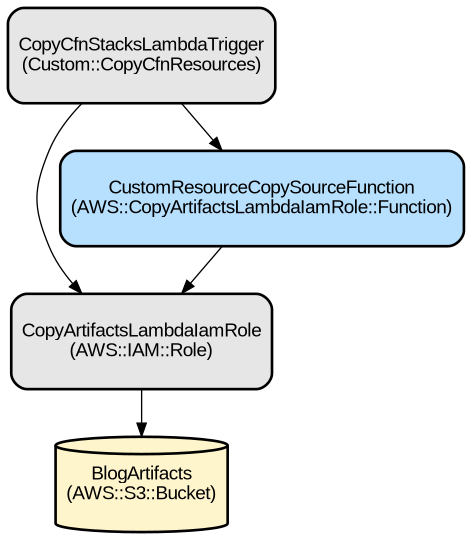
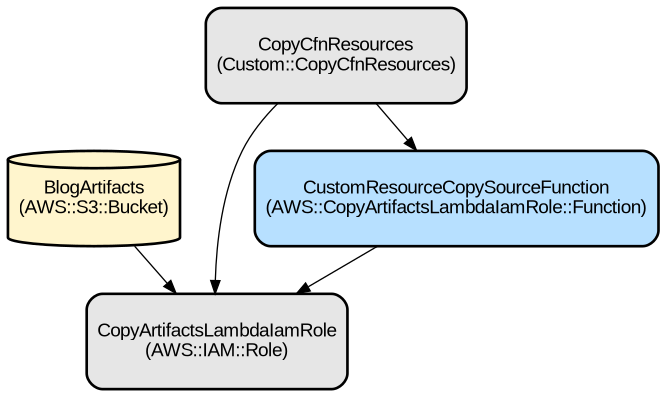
node "CopyCfnStacksLambdaTrigger (Custom::CopyCfnResources)": label "CopyCfnStacksLambdaTrigger (Custom::CopyCfnResources)" -> "CopyCfnResources (Custom::CopyCfnResources)"
edge "CopyArtifactsLambdaIamRole (AWS::IAM::Role)" -> "BlogArtifacts (AWS::S3::Bucket)": reversed
